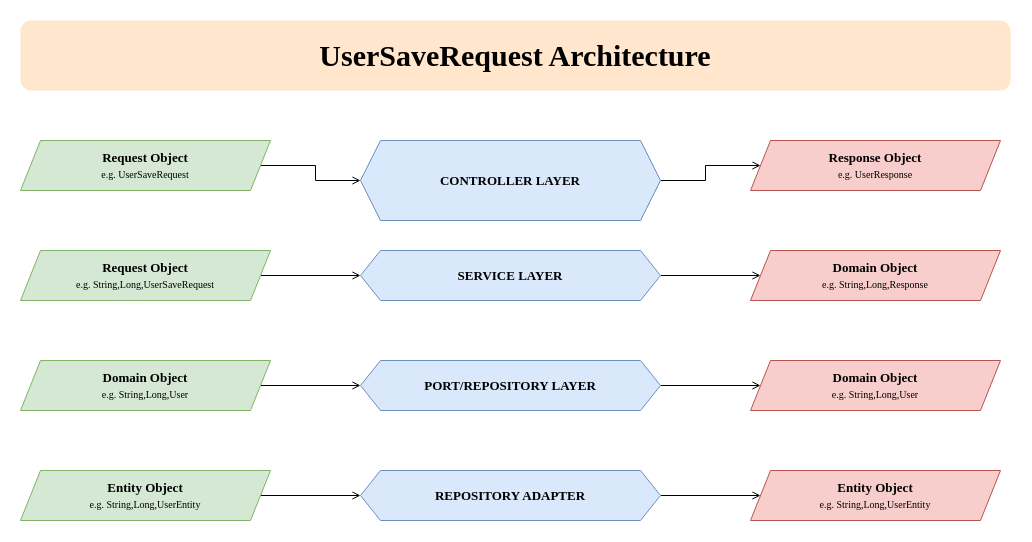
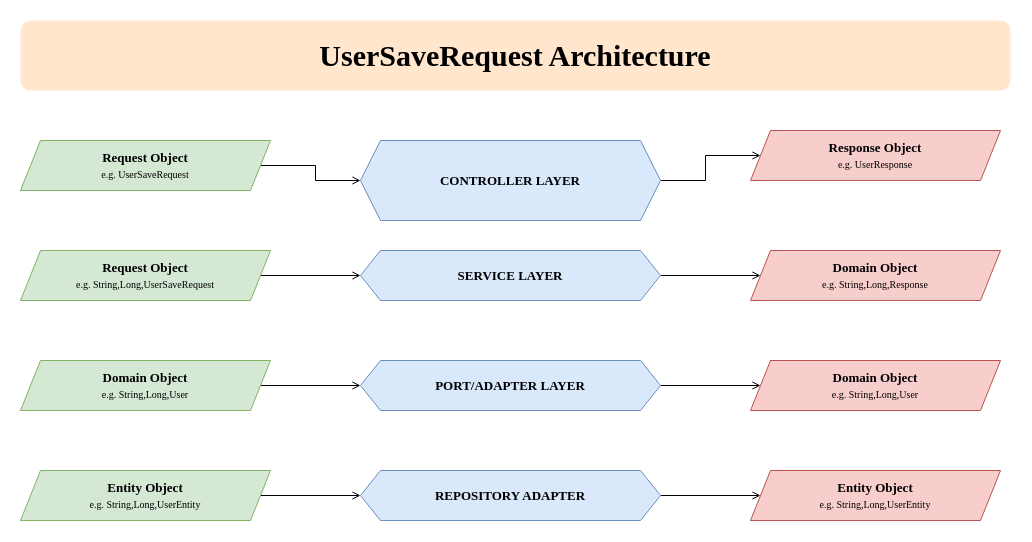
node "Response Object e.g. UserResponse": moved (876, 166) -> (876, 156)
node "PORT/REPOSITORY LAYER": label "PORT/REPOSITORY LAYER" -> "PORT/ADAPTER LAYER"
